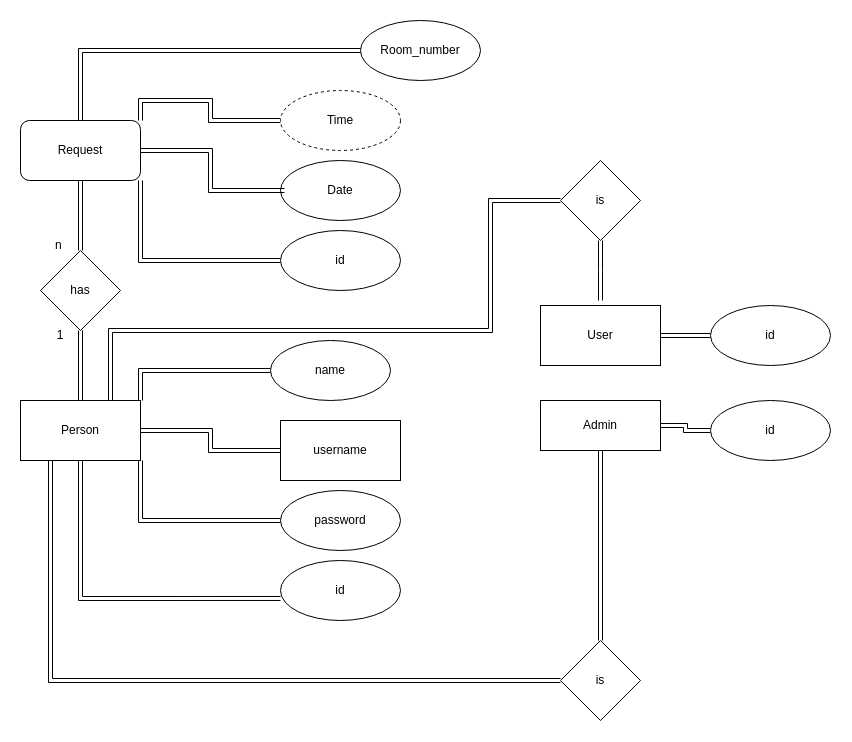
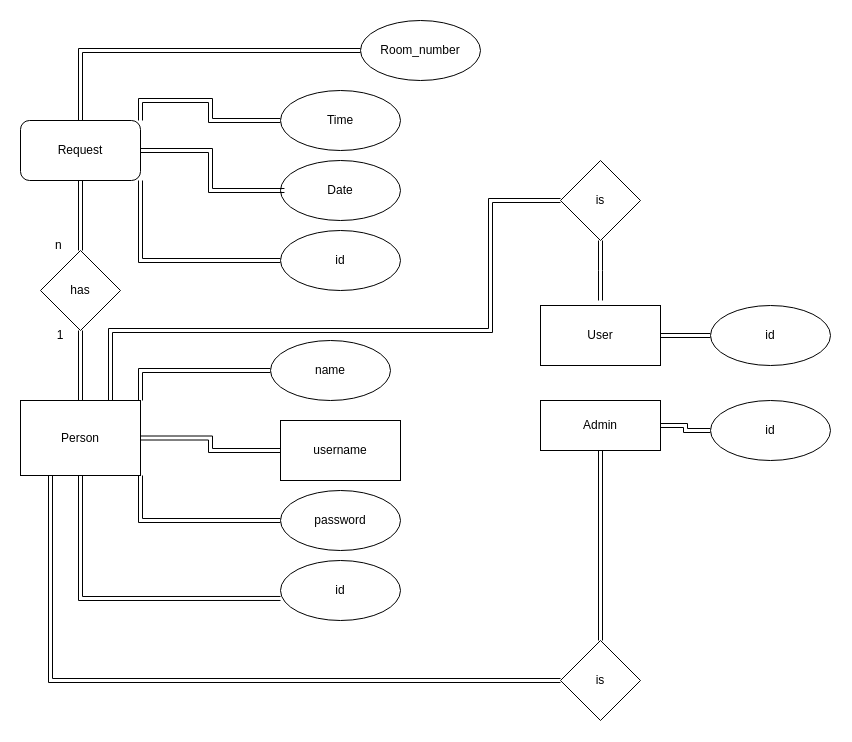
node "Time": style dashed -> solid
node "Person": size 120x60 -> 120x75
